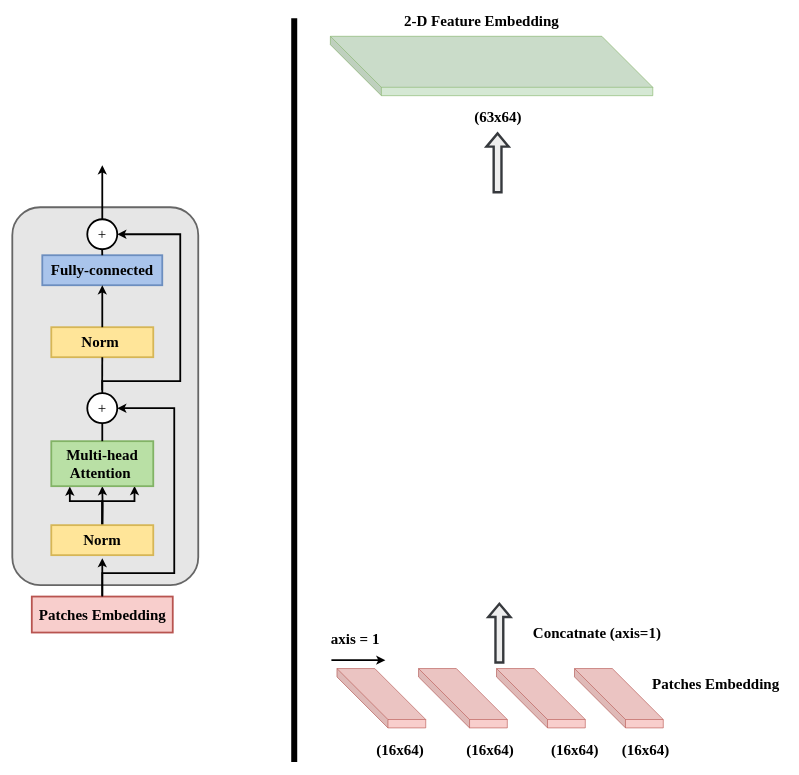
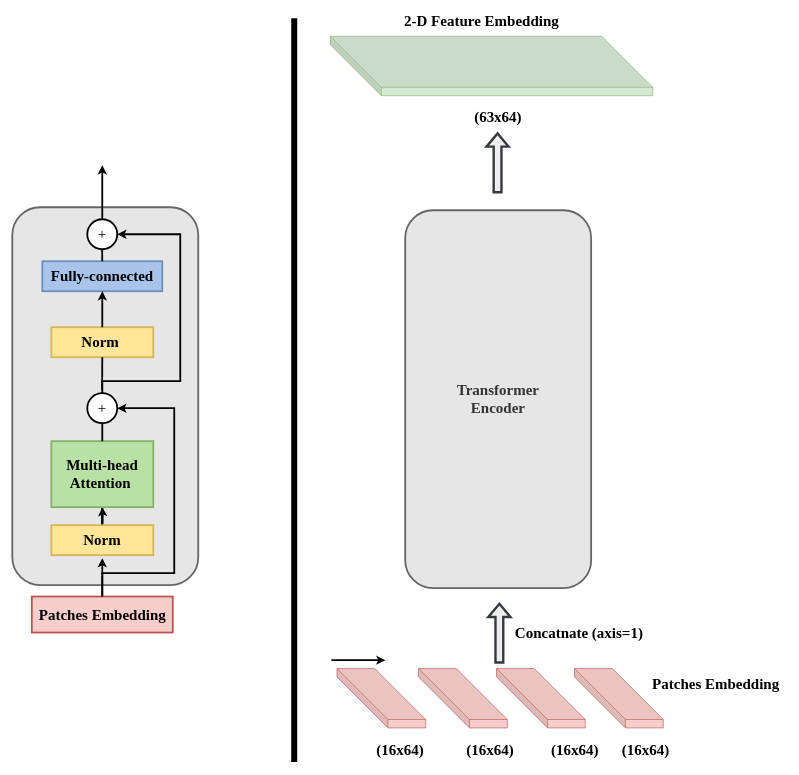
node "Fully-connected": moved (102, 270) -> (102, 276)
node "TransformerEncoder": added
node "Multi-head Attention": size 102x45 -> 102x66
node "Concatnate (axis=1)": moved (597, 633) -> (579, 633)
node "axis = 1": removed
